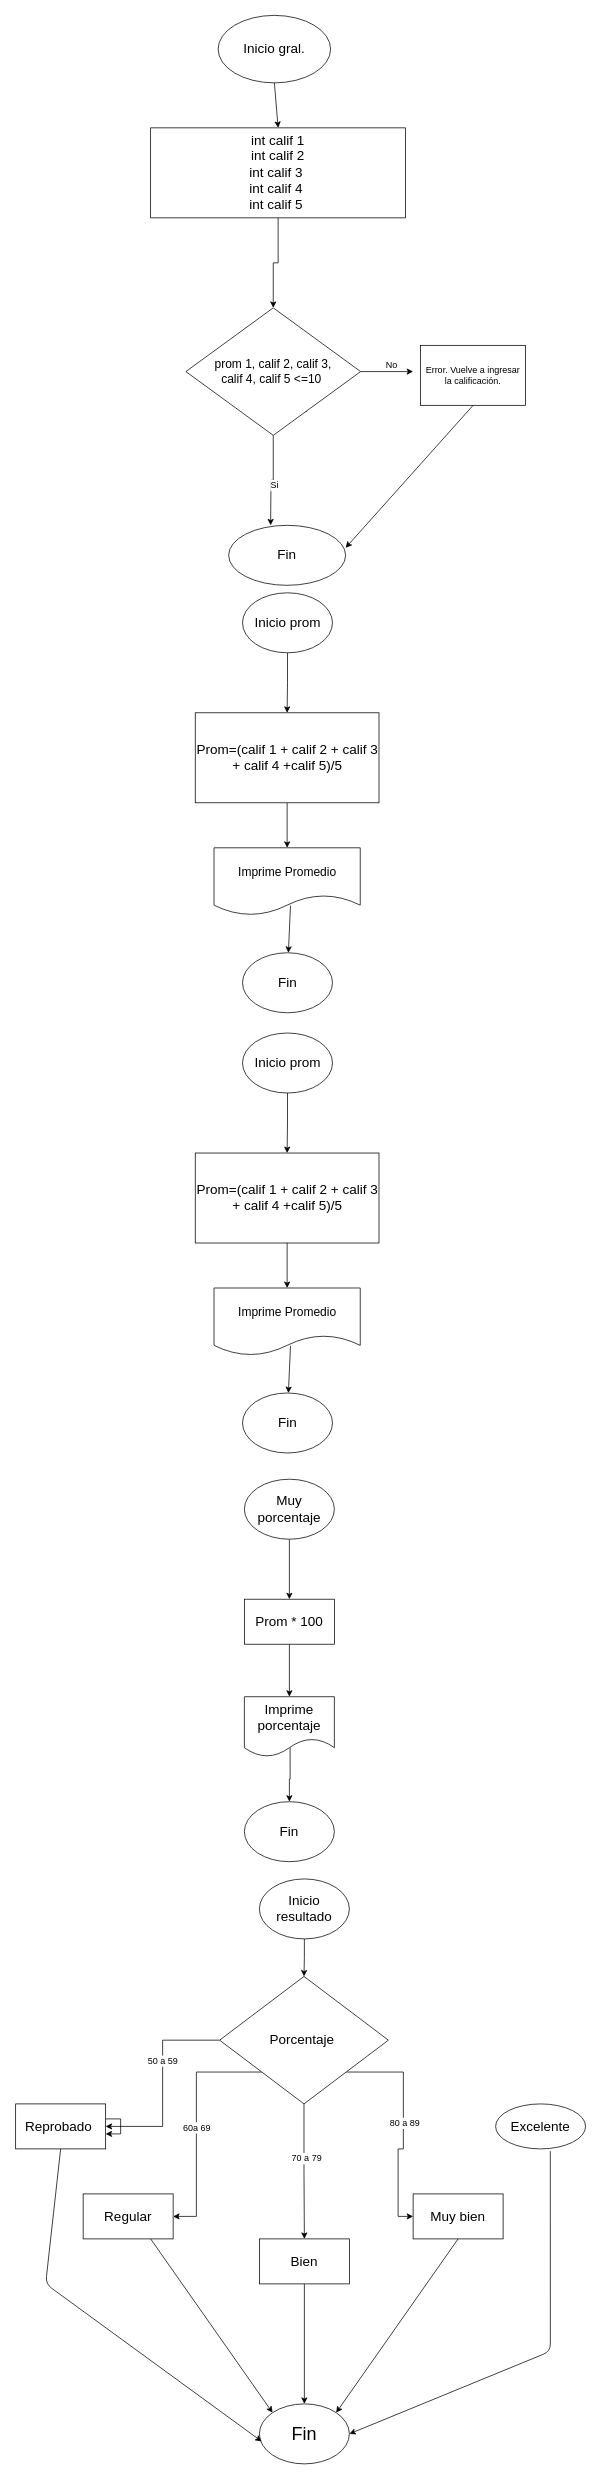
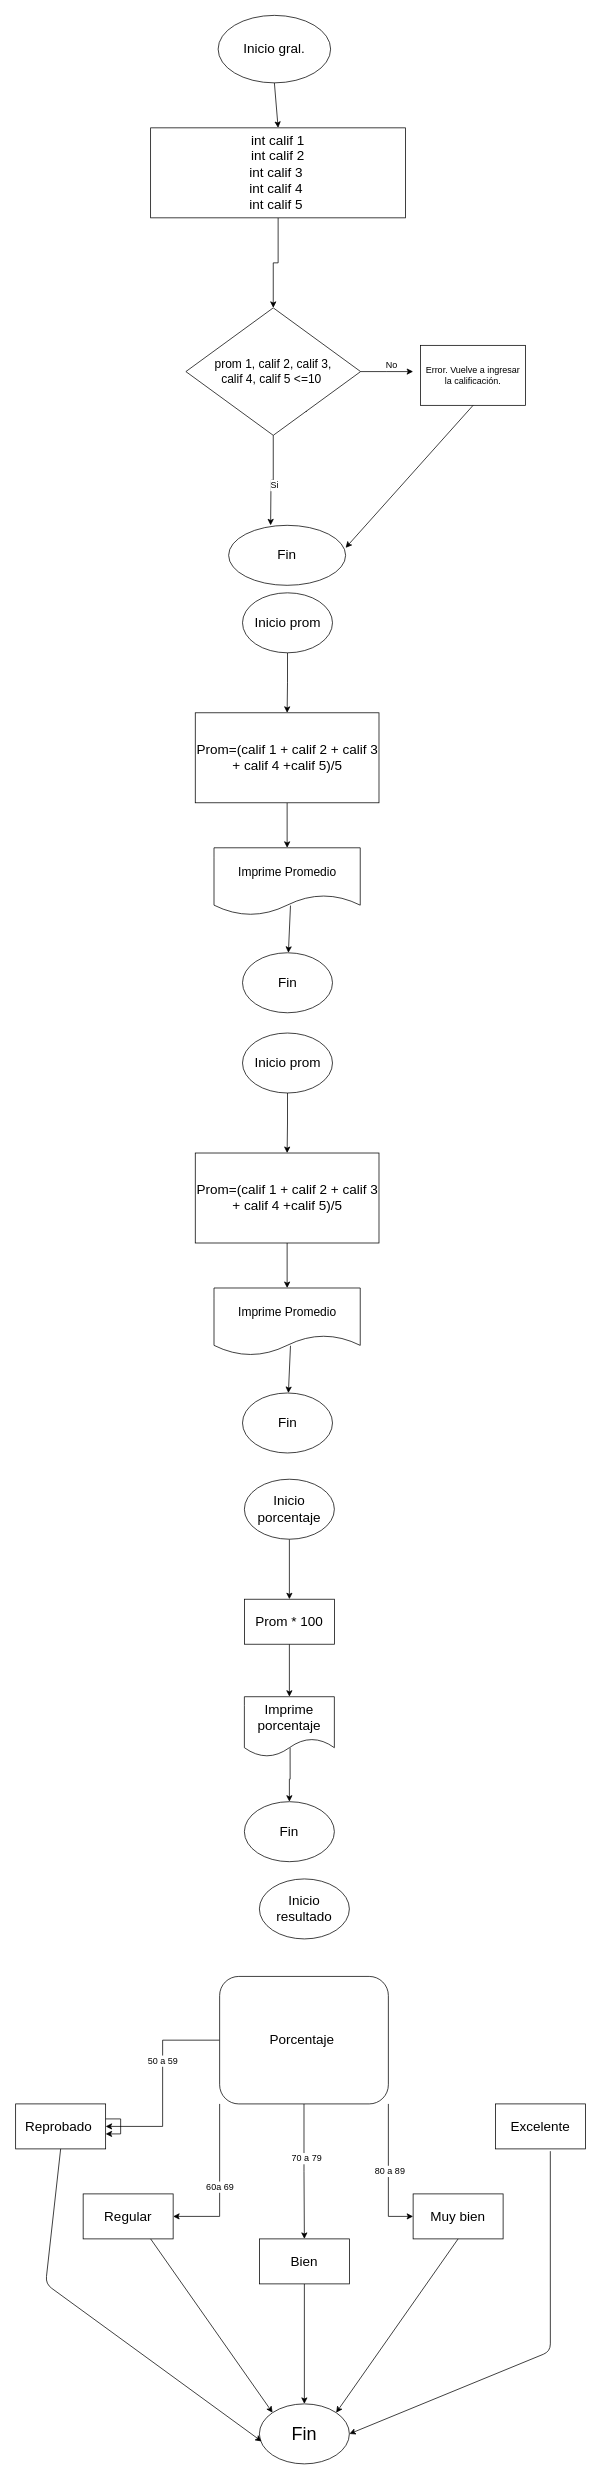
node "Muy porcentaje": label "Muy porcentaje" -> "Inicio porcentaje"
edge "Inicio resultado" -> "Porcentaje": removed
node "Porcentaje": shape diamond -> rounded rectangle
node "Excelente": shape ellipse -> rectangle
